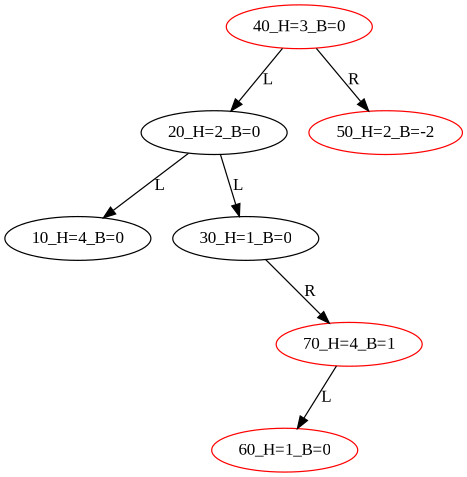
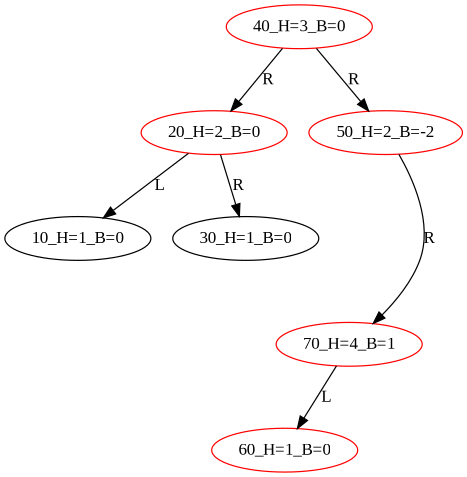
edge "40_H=3_B=0" -> "20_H=2_B=0": label "L" -> "R"
node "20_H=2_B=0": color black -> red
edge "20_H=2_B=0" -> "30_H=1_B=0": label "L" -> "R"
node "10_H=4_B=0": label "10_H=4_B=0" -> "10_H=1_B=0"
edge "30_H=1_B=0" -> "70_H=4_B=1": now "50_H=2_B=-2" -> "70_H=4_B=1"
